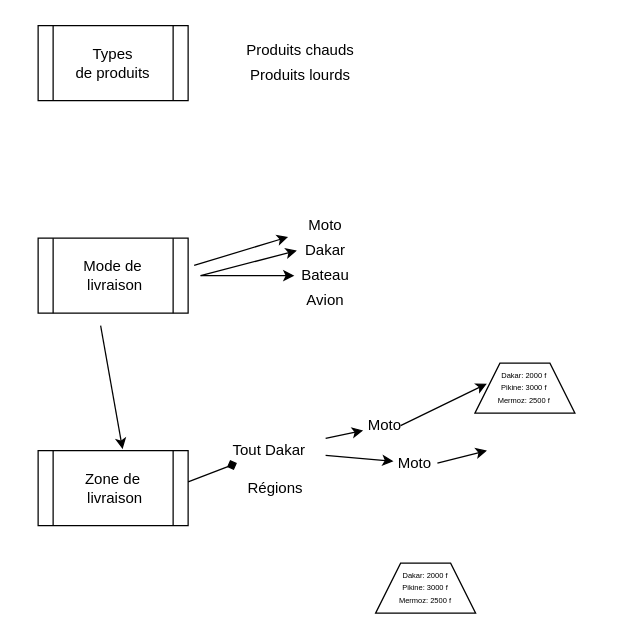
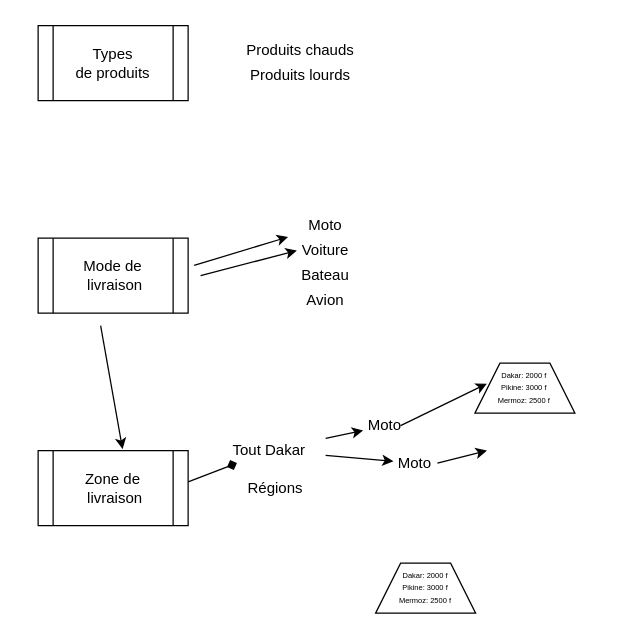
node "Dakar": label "Dakar" -> "Voiture"
edge "Mode de livraison" -> "Bateau": removed
